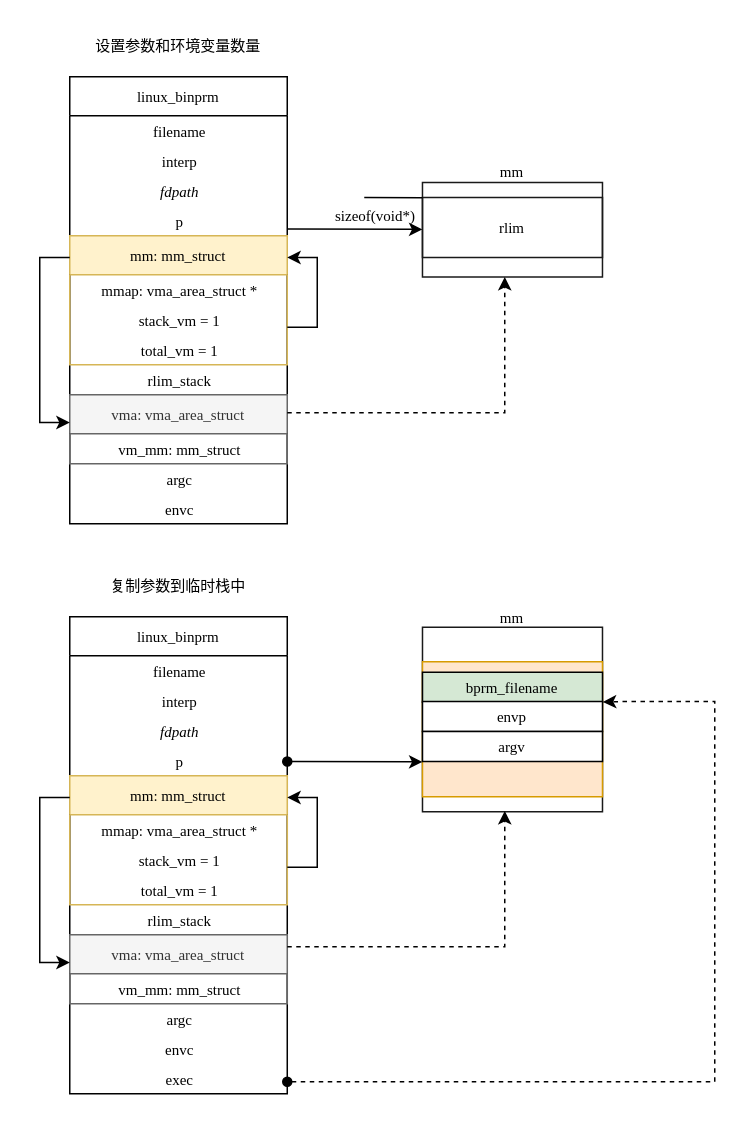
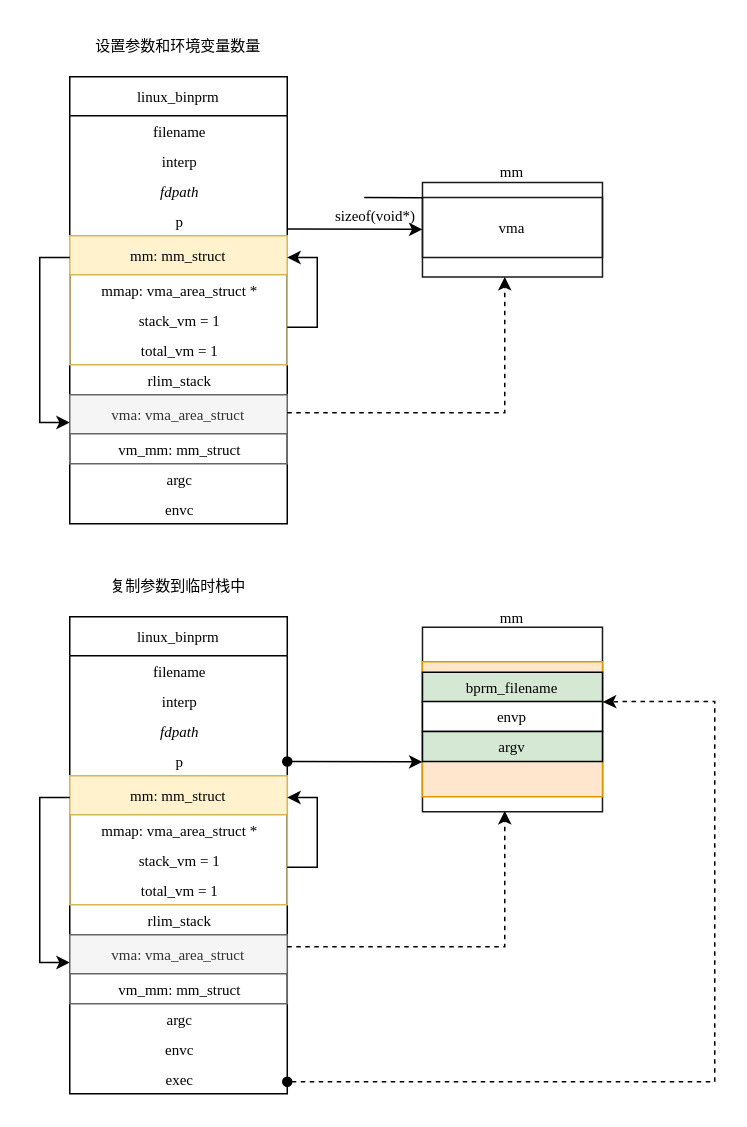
node "rlim": label "rlim" -> "vma"
node "argv": fillcolor #ffffff -> #d5e8d4
